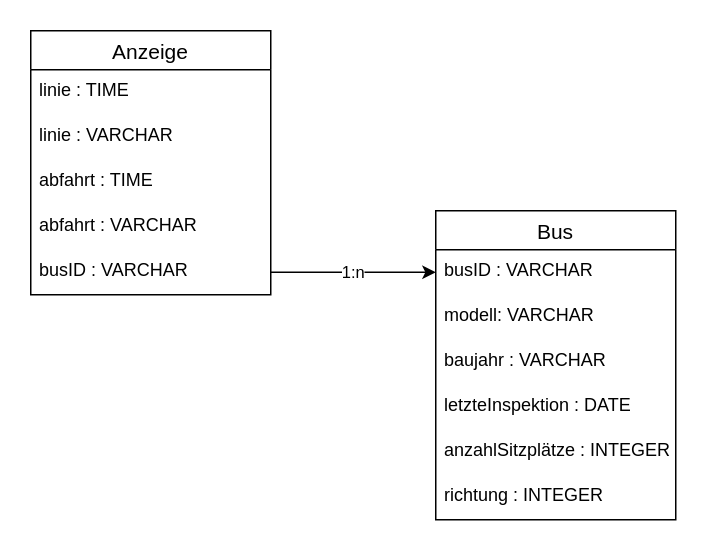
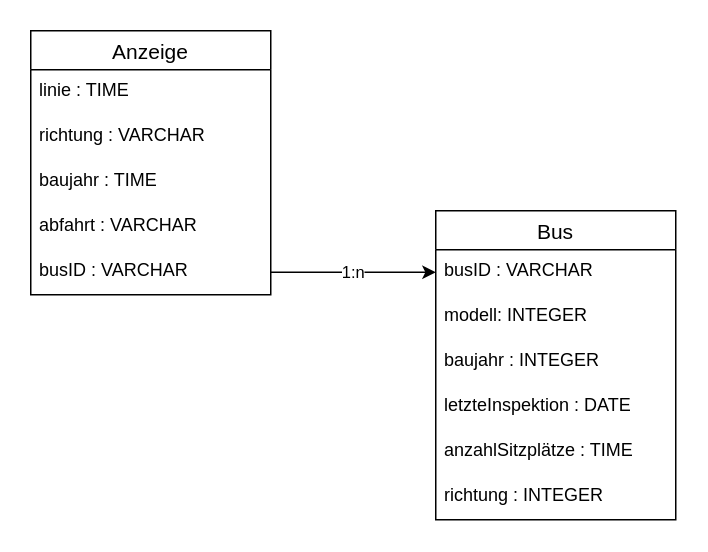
node "linie : VARCHAR": label "linie : VARCHAR" -> "richtung : VARCHAR"
node "abfahrt : TIME": label "abfahrt : TIME" -> "baujahr : TIME"
node "modell: VARCHAR": label "modell: VARCHAR" -> "modell: INTEGER"
node "baujahr : VARCHAR": label "baujahr : VARCHAR" -> "baujahr : INTEGER"
node "anzahlSitzplätze : INTEGER": label "anzahlSitzplätze : INTEGER" -> "anzahlSitzplätze : TIME"
